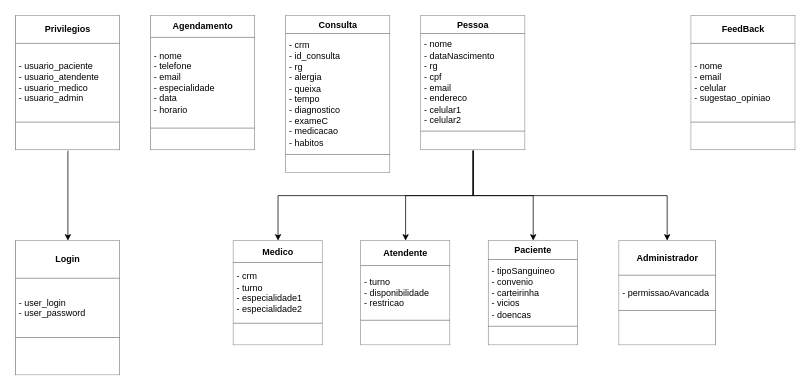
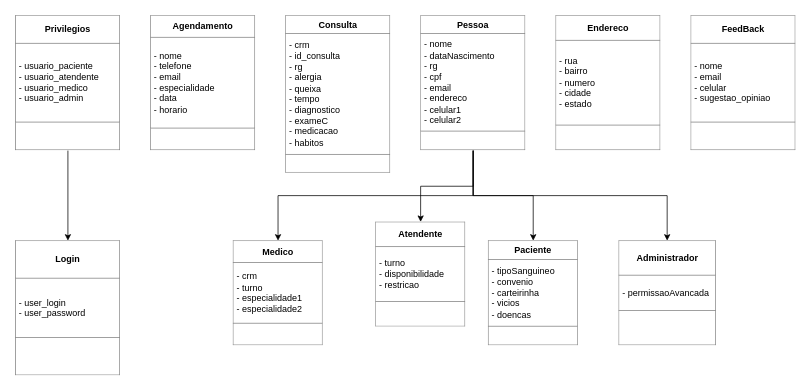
node "Endereco - rua - bairro - numero - cidade - estado": added
node "Atendente - turno - disponibilidade - restricao": moved (405, 293) -> (420, 274)
